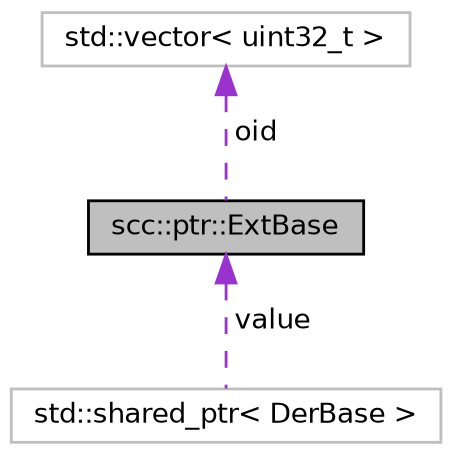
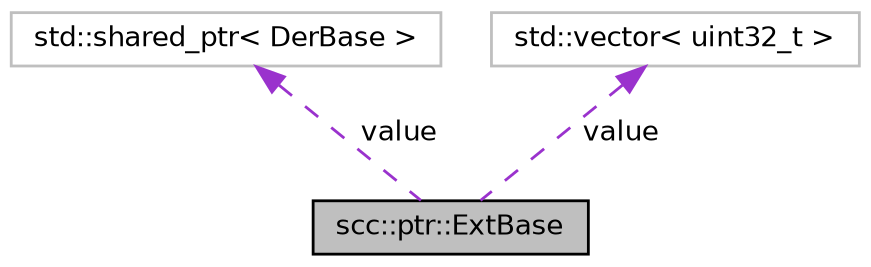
edge "scc::ptr::ExtBase" -> "std::vector< uint32_t >": label " oid" -> " value"
edge "std::shared_ptr< DerBase >" -> "scc::ptr::ExtBase": reversed
